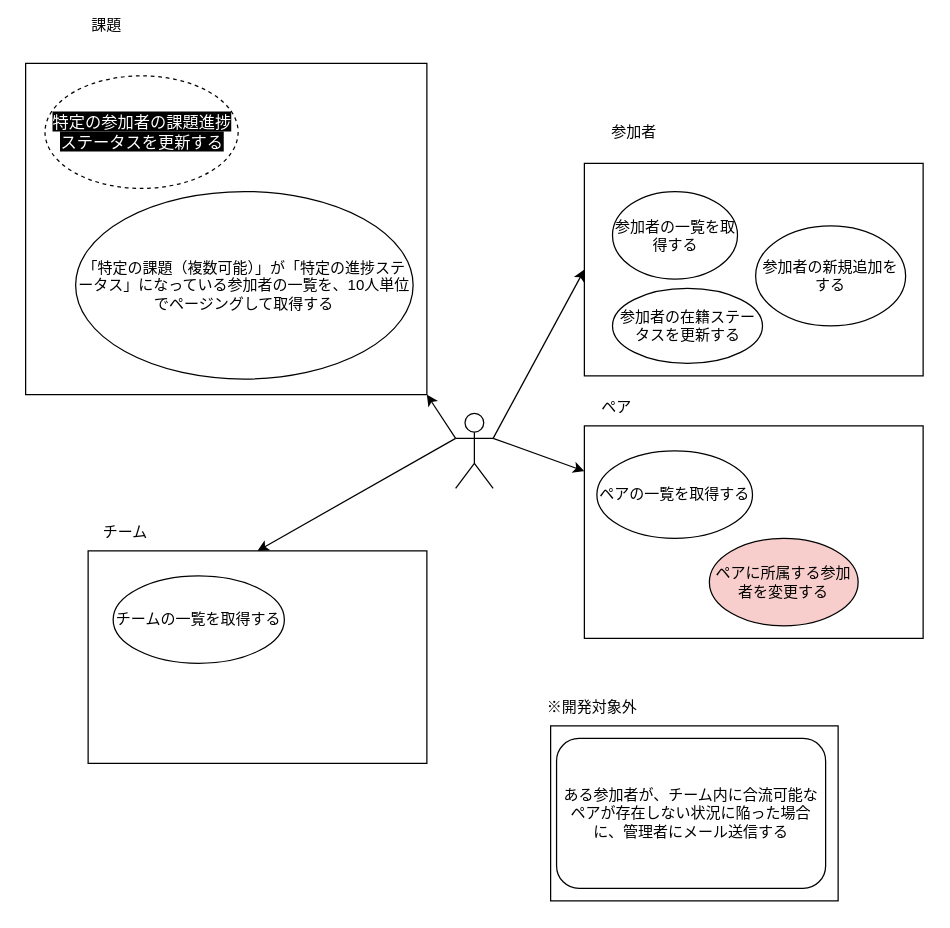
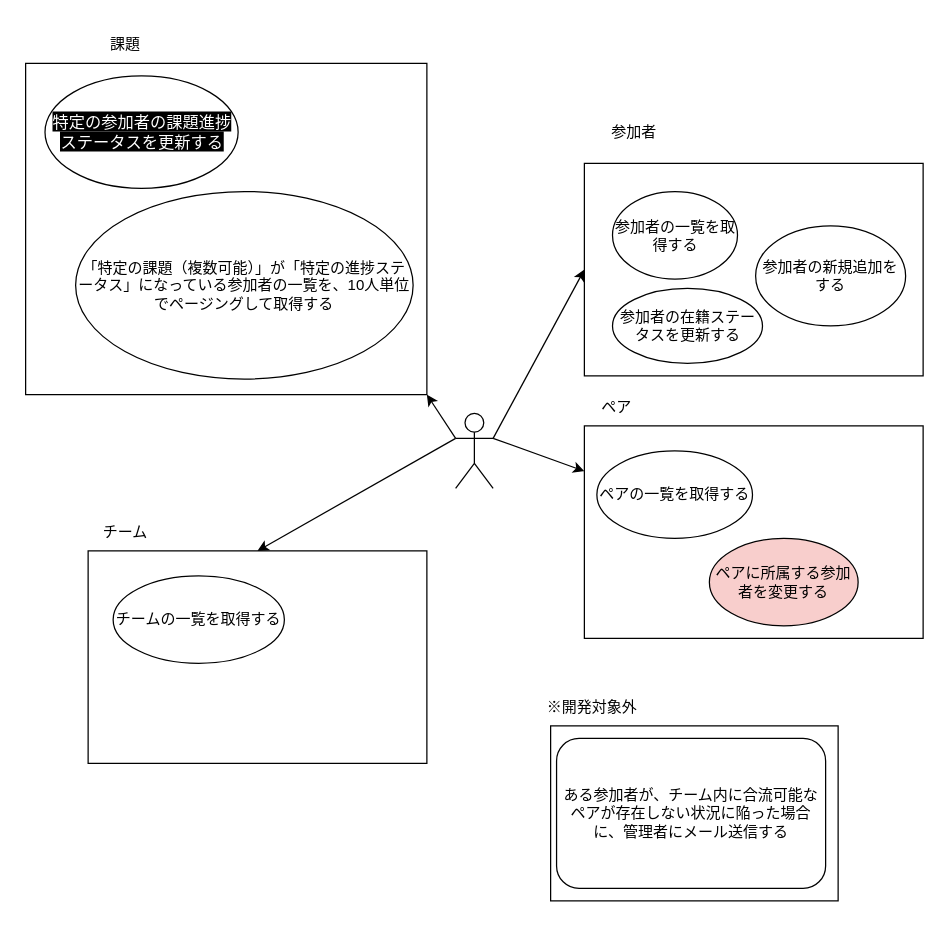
node "課題": moved (107, 26) -> (126, 44)
node "特定の参加者の課題進捗ステータスを更新する": style dashed -> solid
